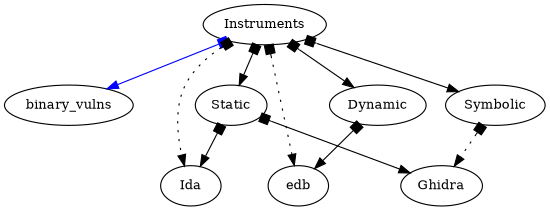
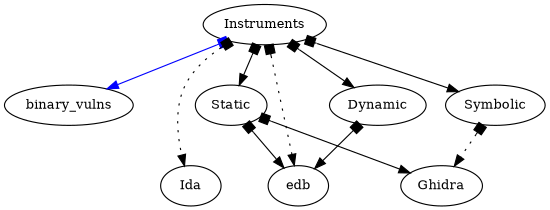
edge "Static" -- "Ida": now "Static" -- "edb"
